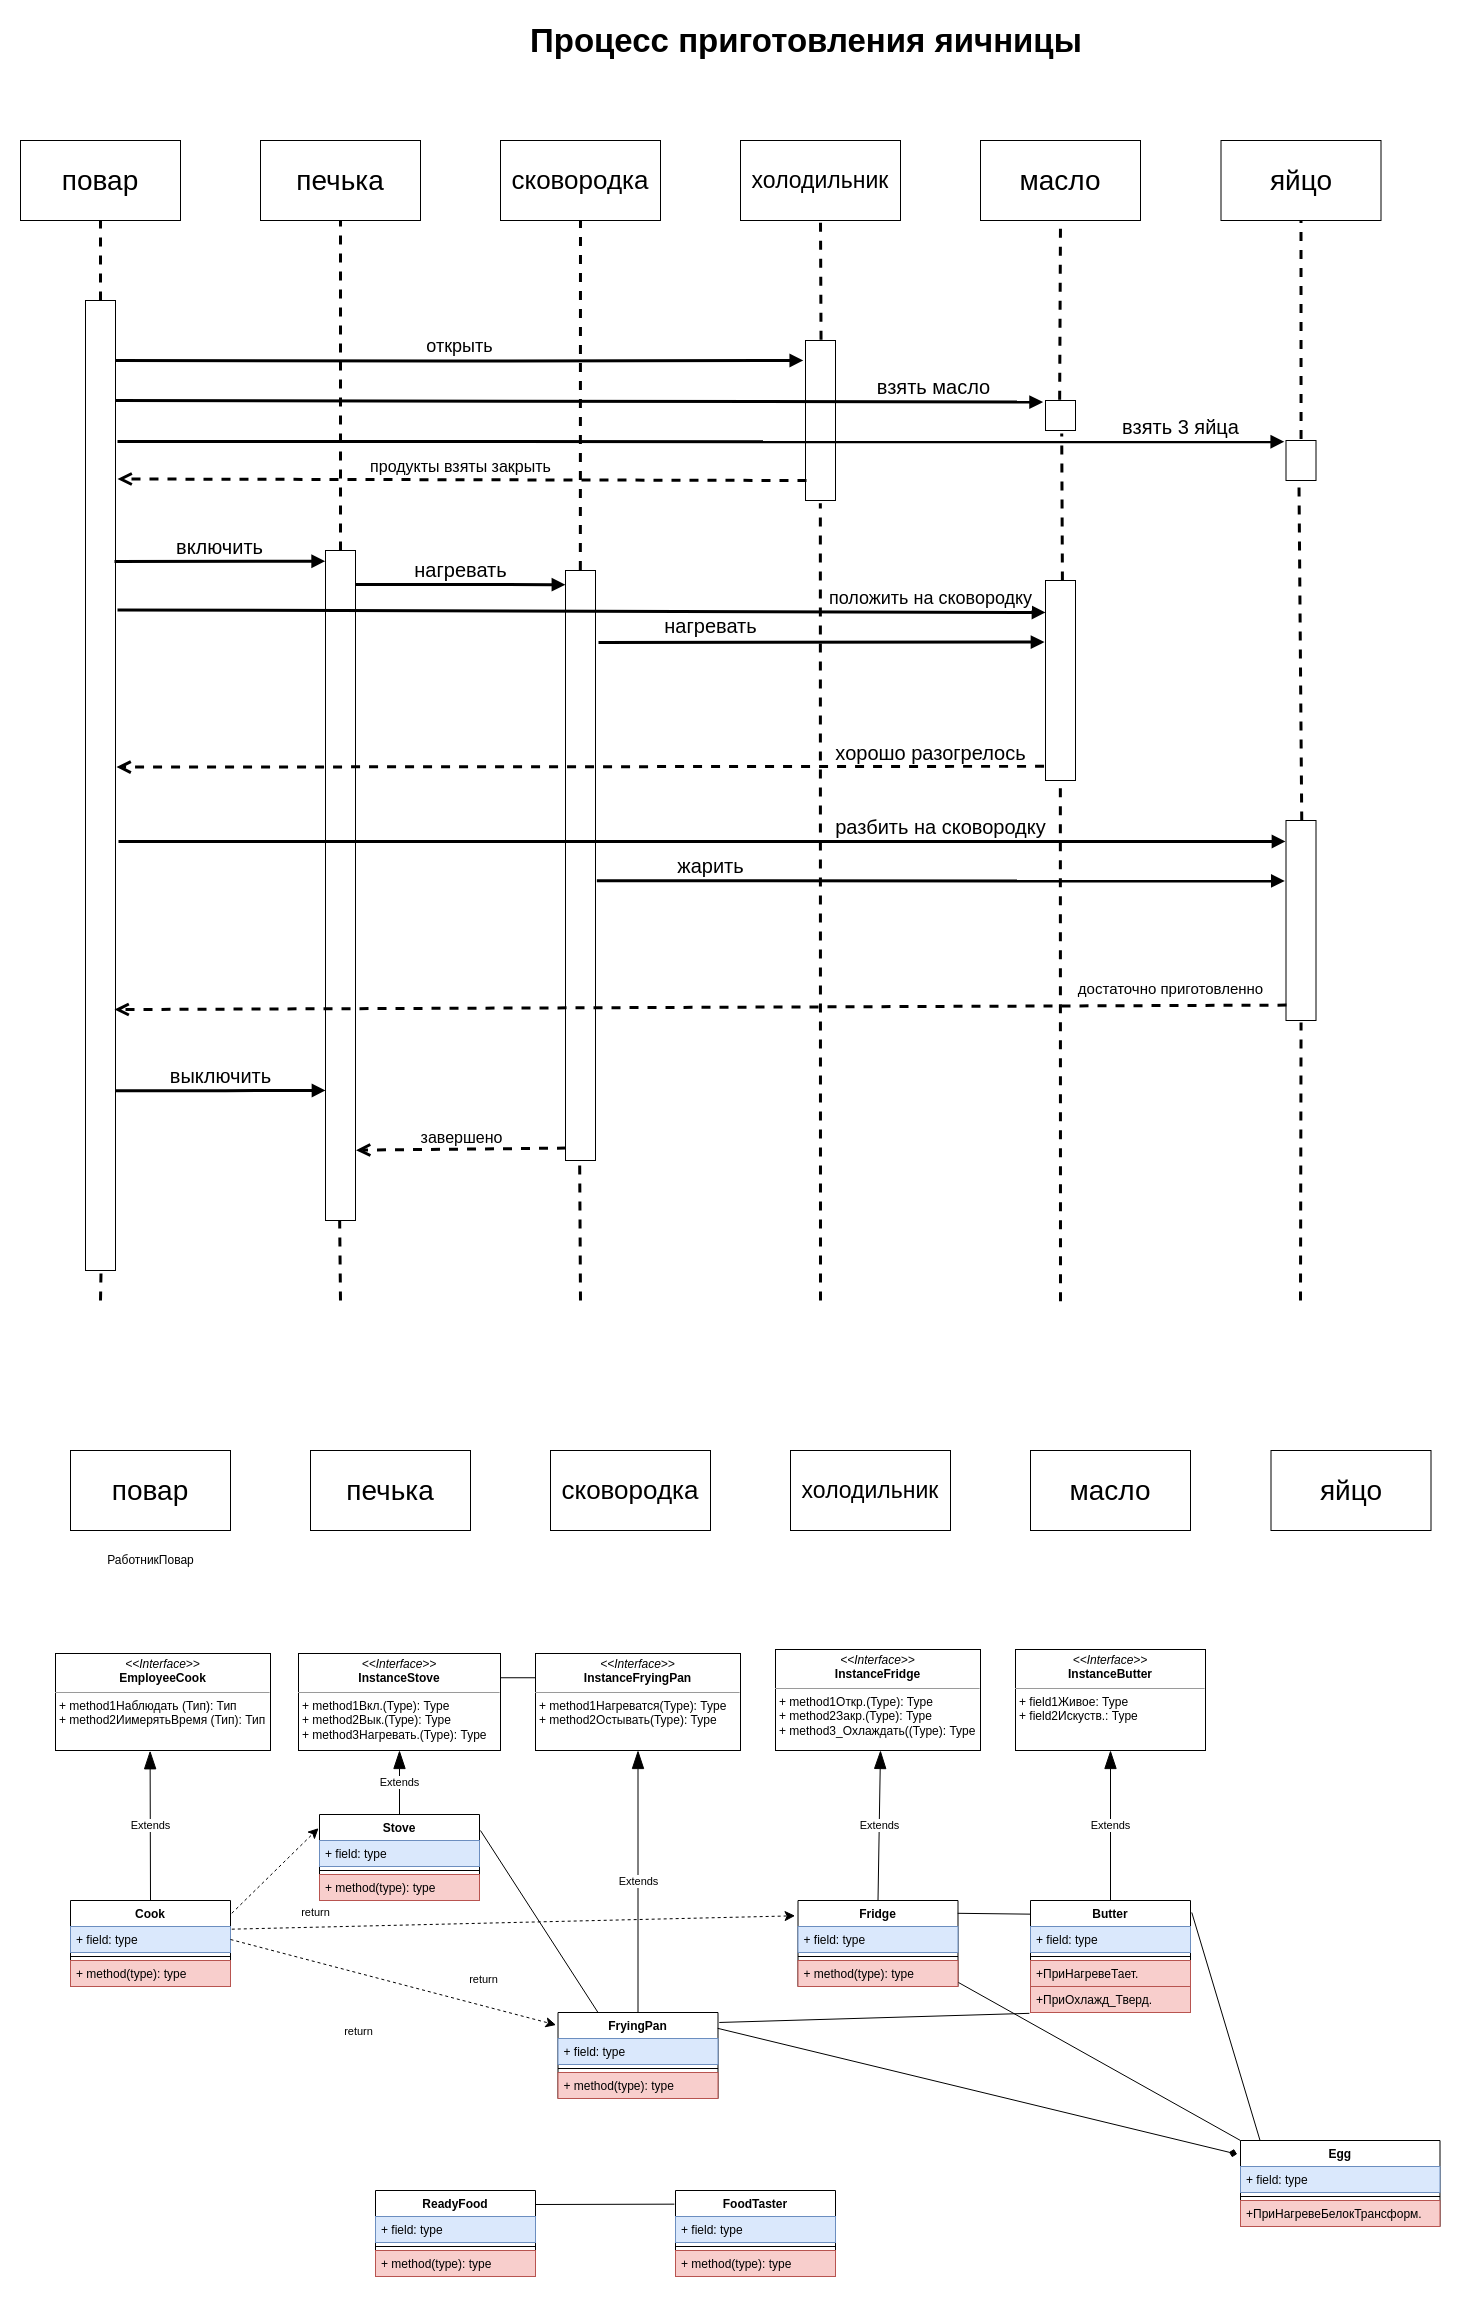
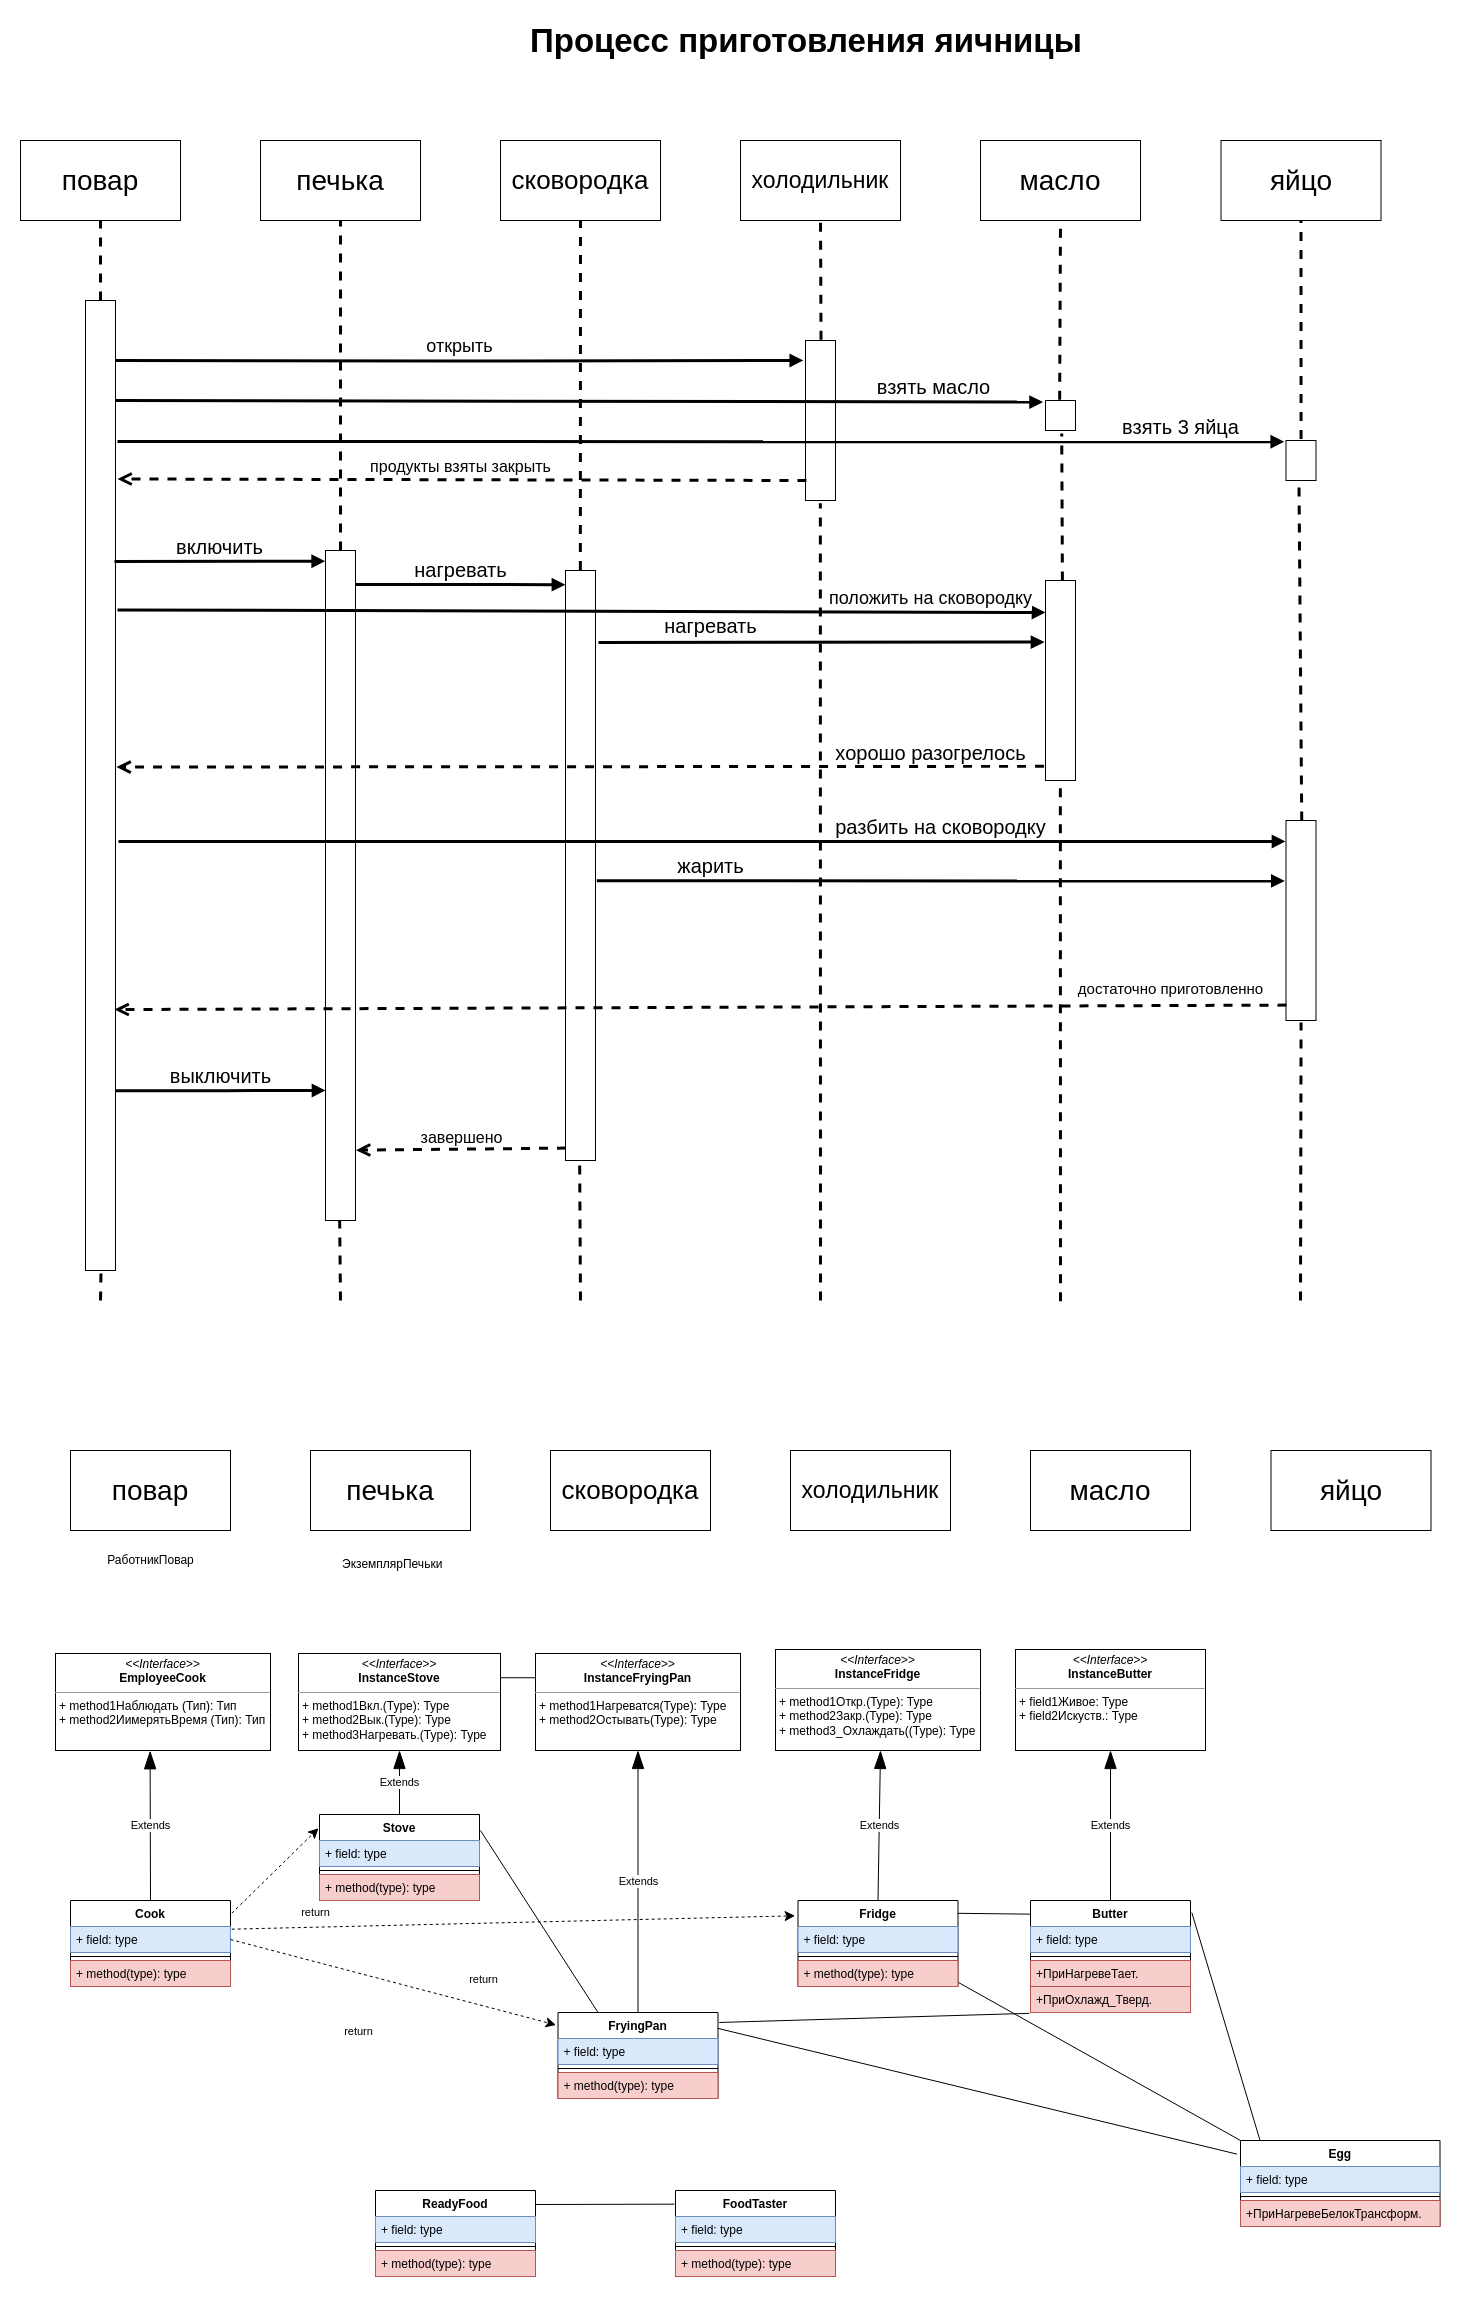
node "ЭкземплярПечьки": added
edge "FryingPan" -> "Egg": arrowhead diamond -> none
